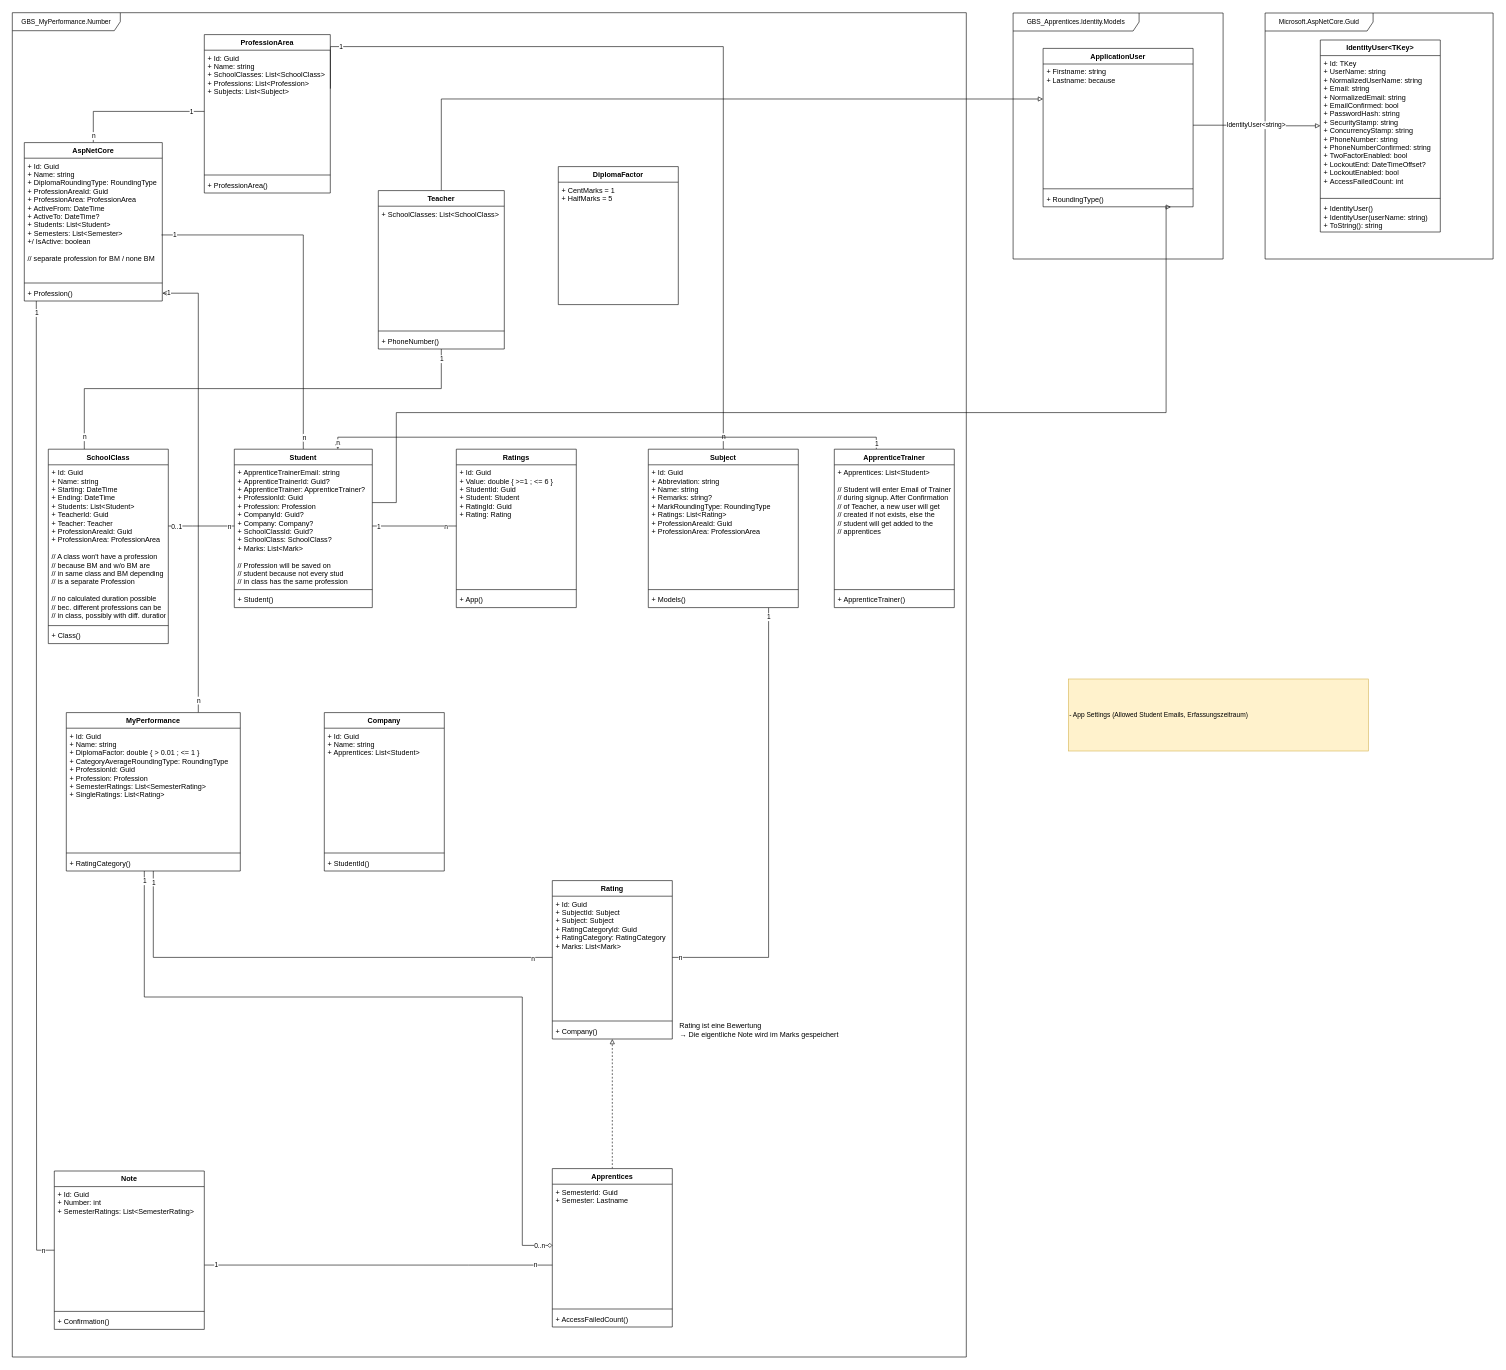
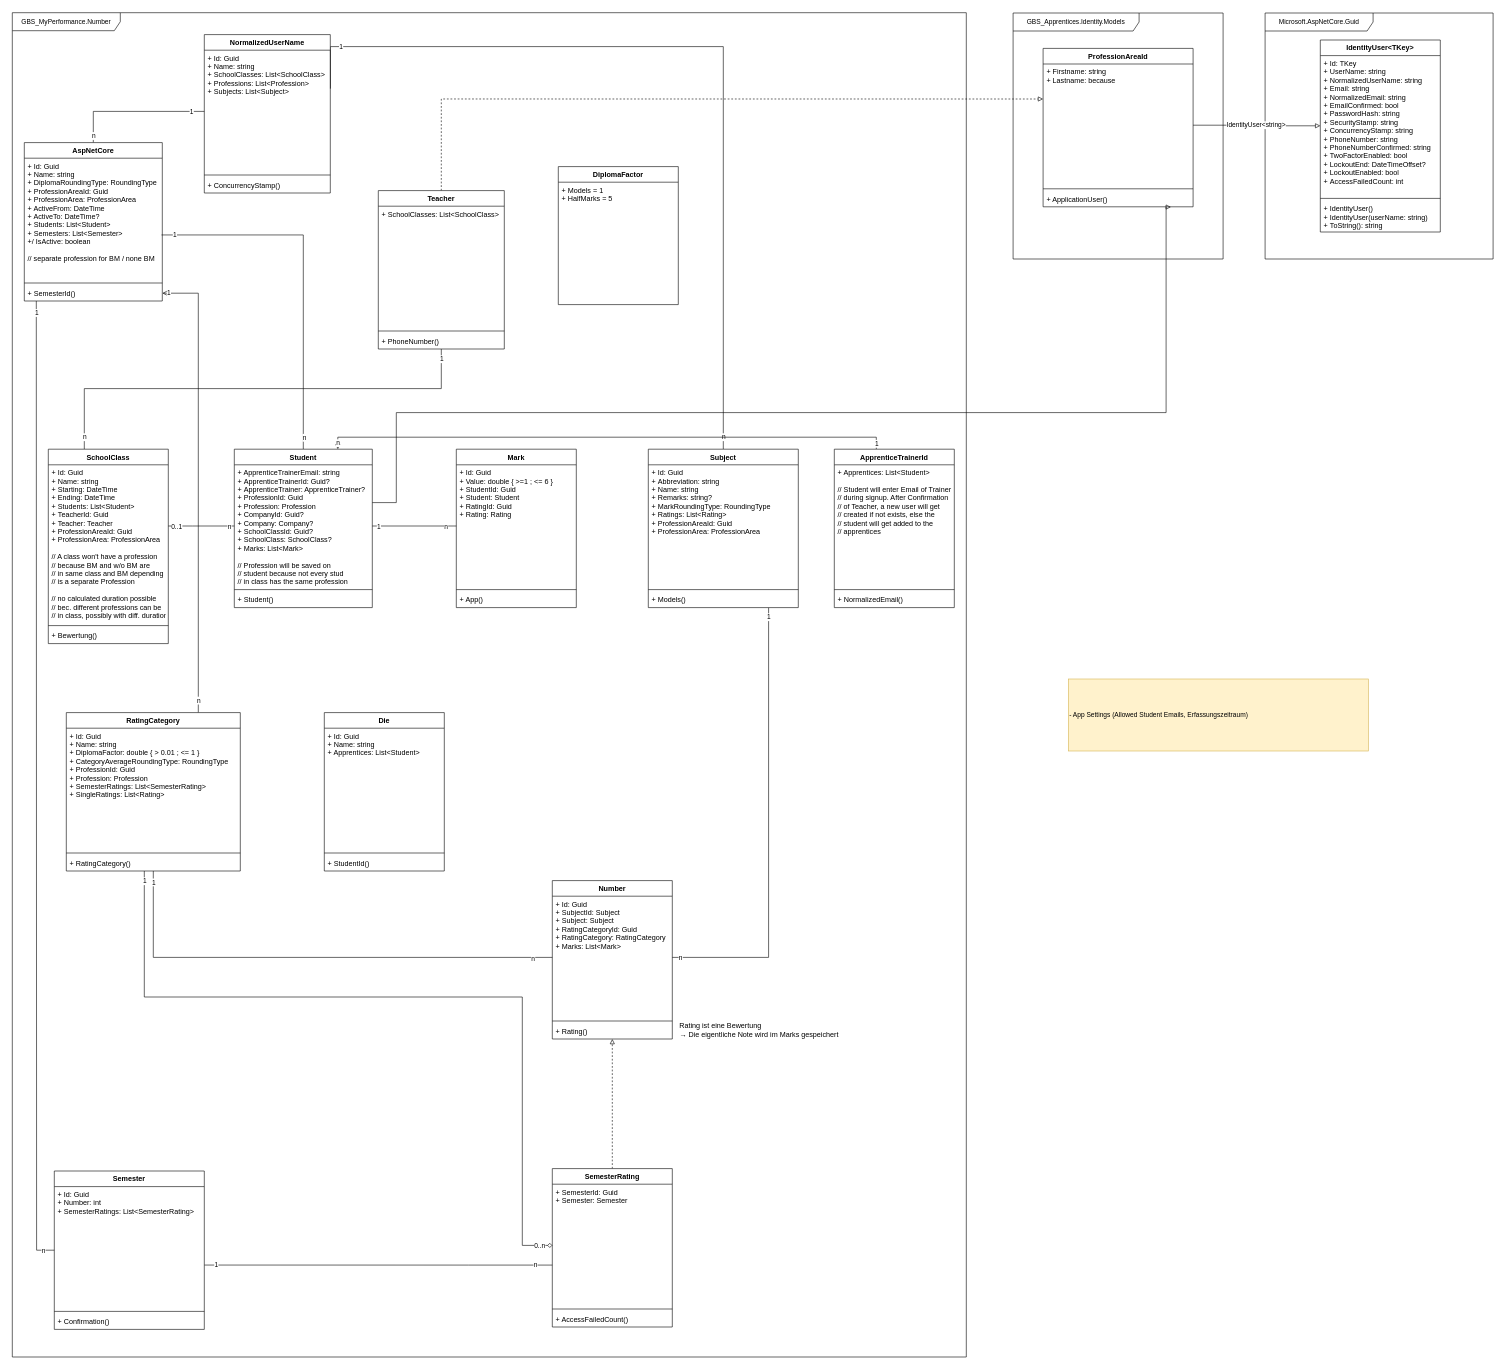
node "ProfessionArea": label "ProfessionArea" -> "NormalizedUserName"
node "ApplicationUser": label "ApplicationUser" -> "ProfessionAreaId"
edge "Teacher" -> "+ Firstname: string + Lastname: because": style solid -> dashed
node "+ ProfessionArea()": label "+ ProfessionArea()" -> "+ ConcurrencyStamp()"
node "+ CentMarks = 1 + HalfMarks = 5": label "+ CentMarks = 1 + HalfMarks = 5" -> "+ Models = 1 + HalfMarks = 5"
node "+ RoundingType()": label "+ RoundingType()" -> "+ ApplicationUser()"
node "+ Profession()": label "+ Profession()" -> "+ SemesterId()"
node "Ratings": label "Ratings" -> "Mark"
node "ApprenticeTrainer": label "ApprenticeTrainer" -> "ApprenticeTrainerId"
node "+ ApprenticeTrainer()": label "+ ApprenticeTrainer()" -> "+ NormalizedEmail()"
node "+ Class()": label "+ Class()" -> "+ Bewertung()"
node "MyPerformance": label "MyPerformance" -> "RatingCategory"
node "Company": label "Company" -> "Die"
node "Rating": label "Rating" -> "Number"
node "+ Company()": label "+ Company()" -> "+ Rating()"
node "Apprentices": label "Apprentices" -> "SemesterRating"
node "Note": label "Note" -> "Semester"
node "+ SemesterId: Guid + Semester: Lastname": label "+ SemesterId: Guid + Semester: Lastname" -> "+ SemesterId: Guid + Semester: Semester"
